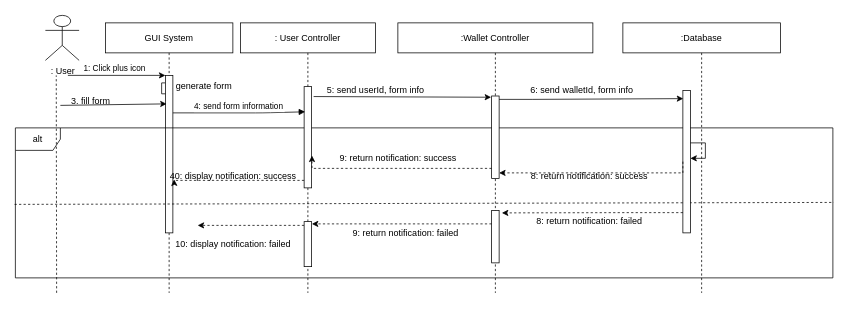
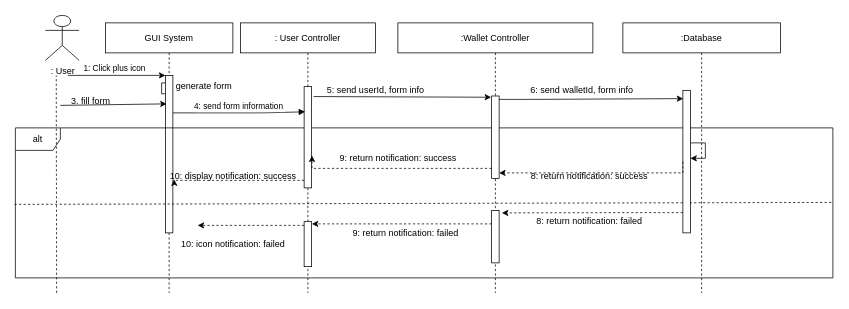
node "40: display notification: success": label "40: display notification: success" -> "10: display notification: success"
node "10: display notification: failed": label "10: display notification: failed" -> "10: icon notification: failed"
